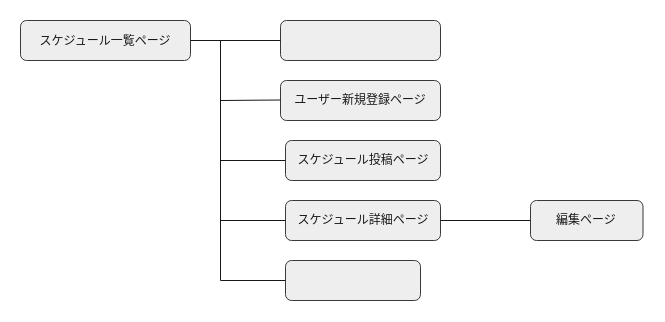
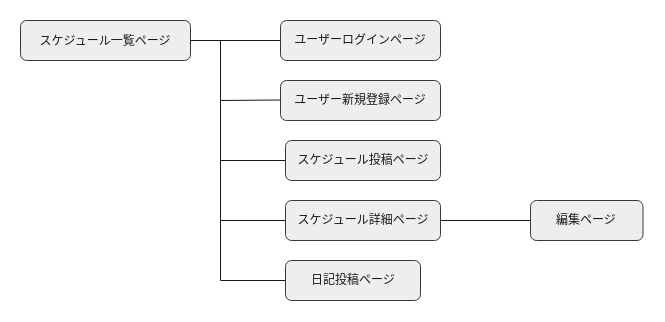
node "ユーザーログインページ": added
node "日記投稿ページ": added
